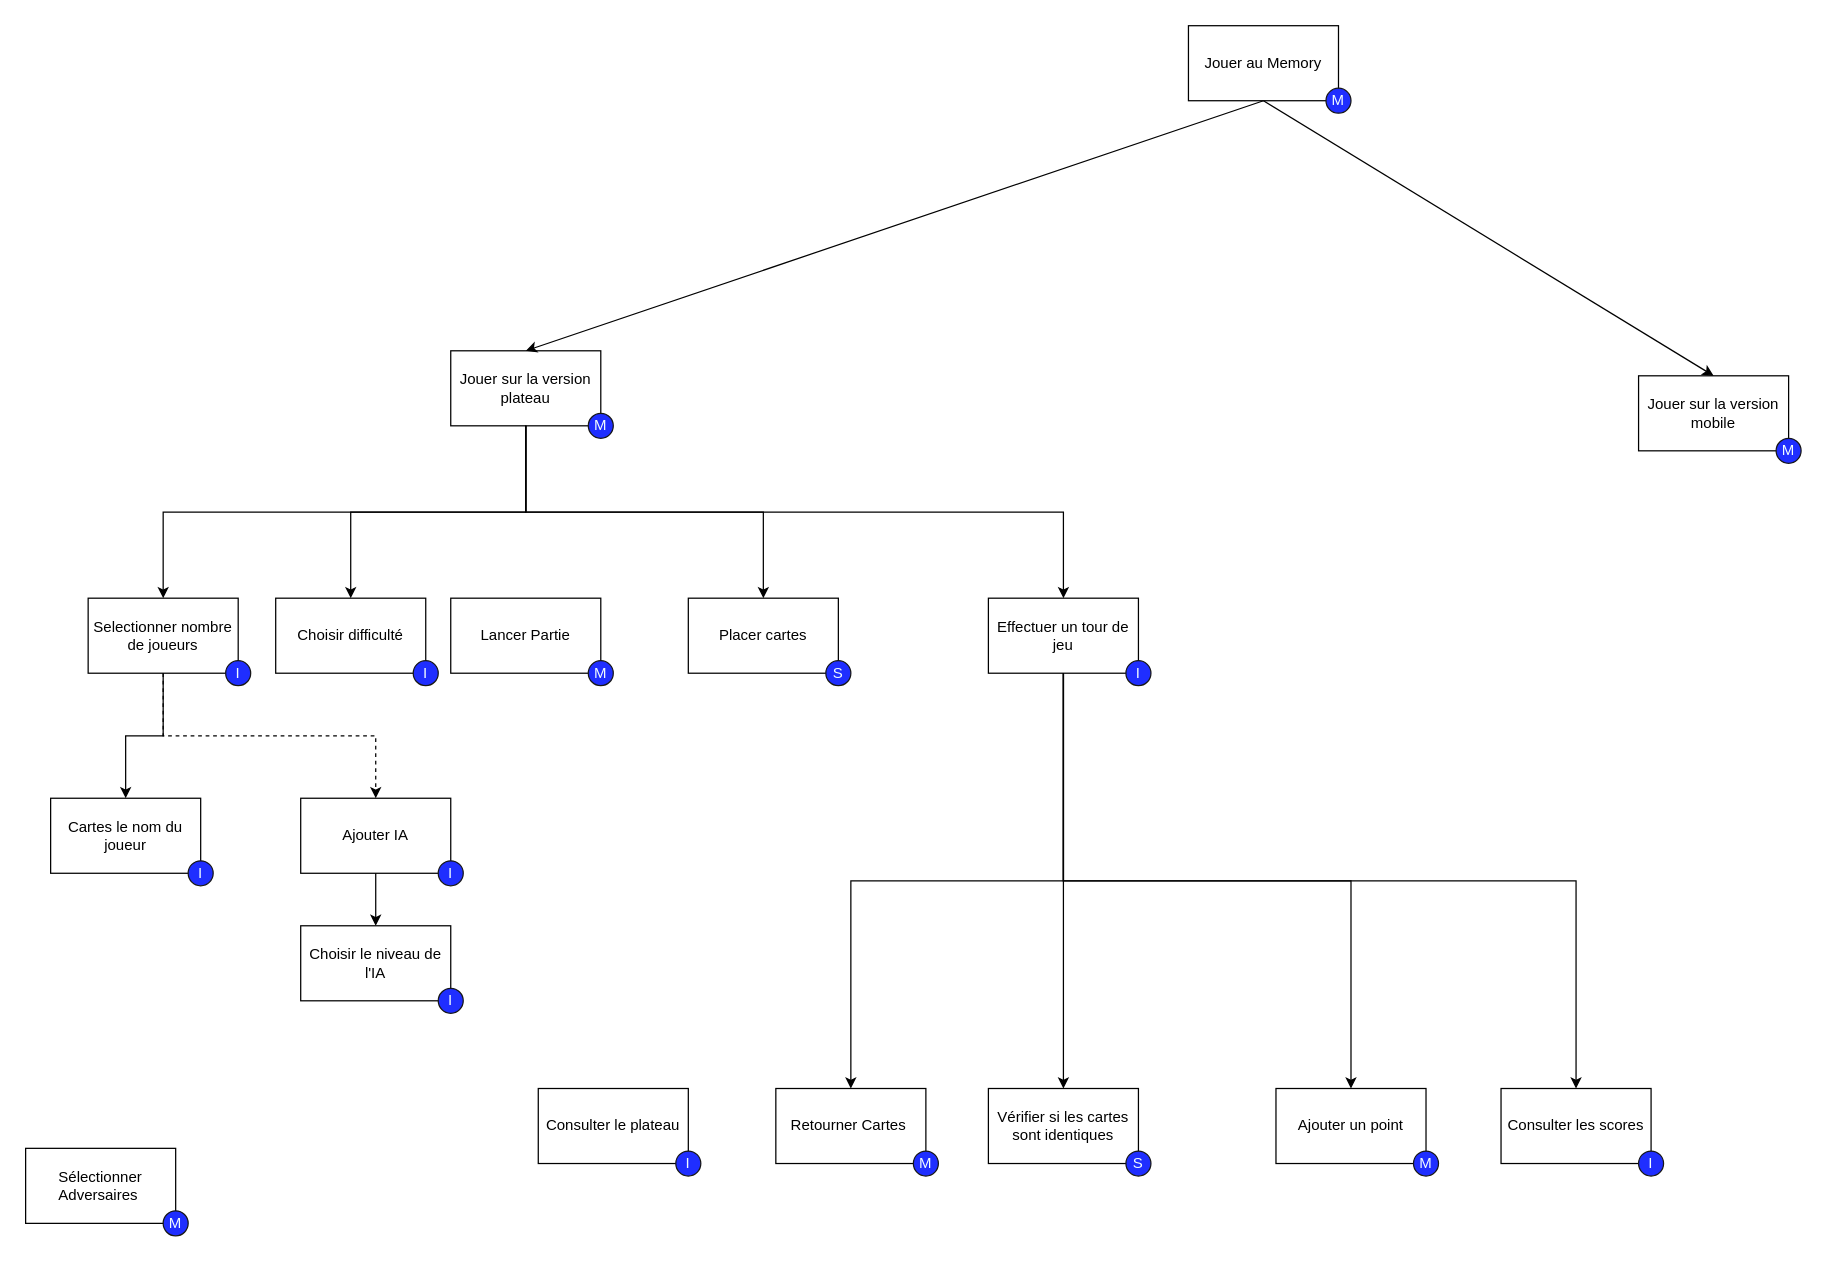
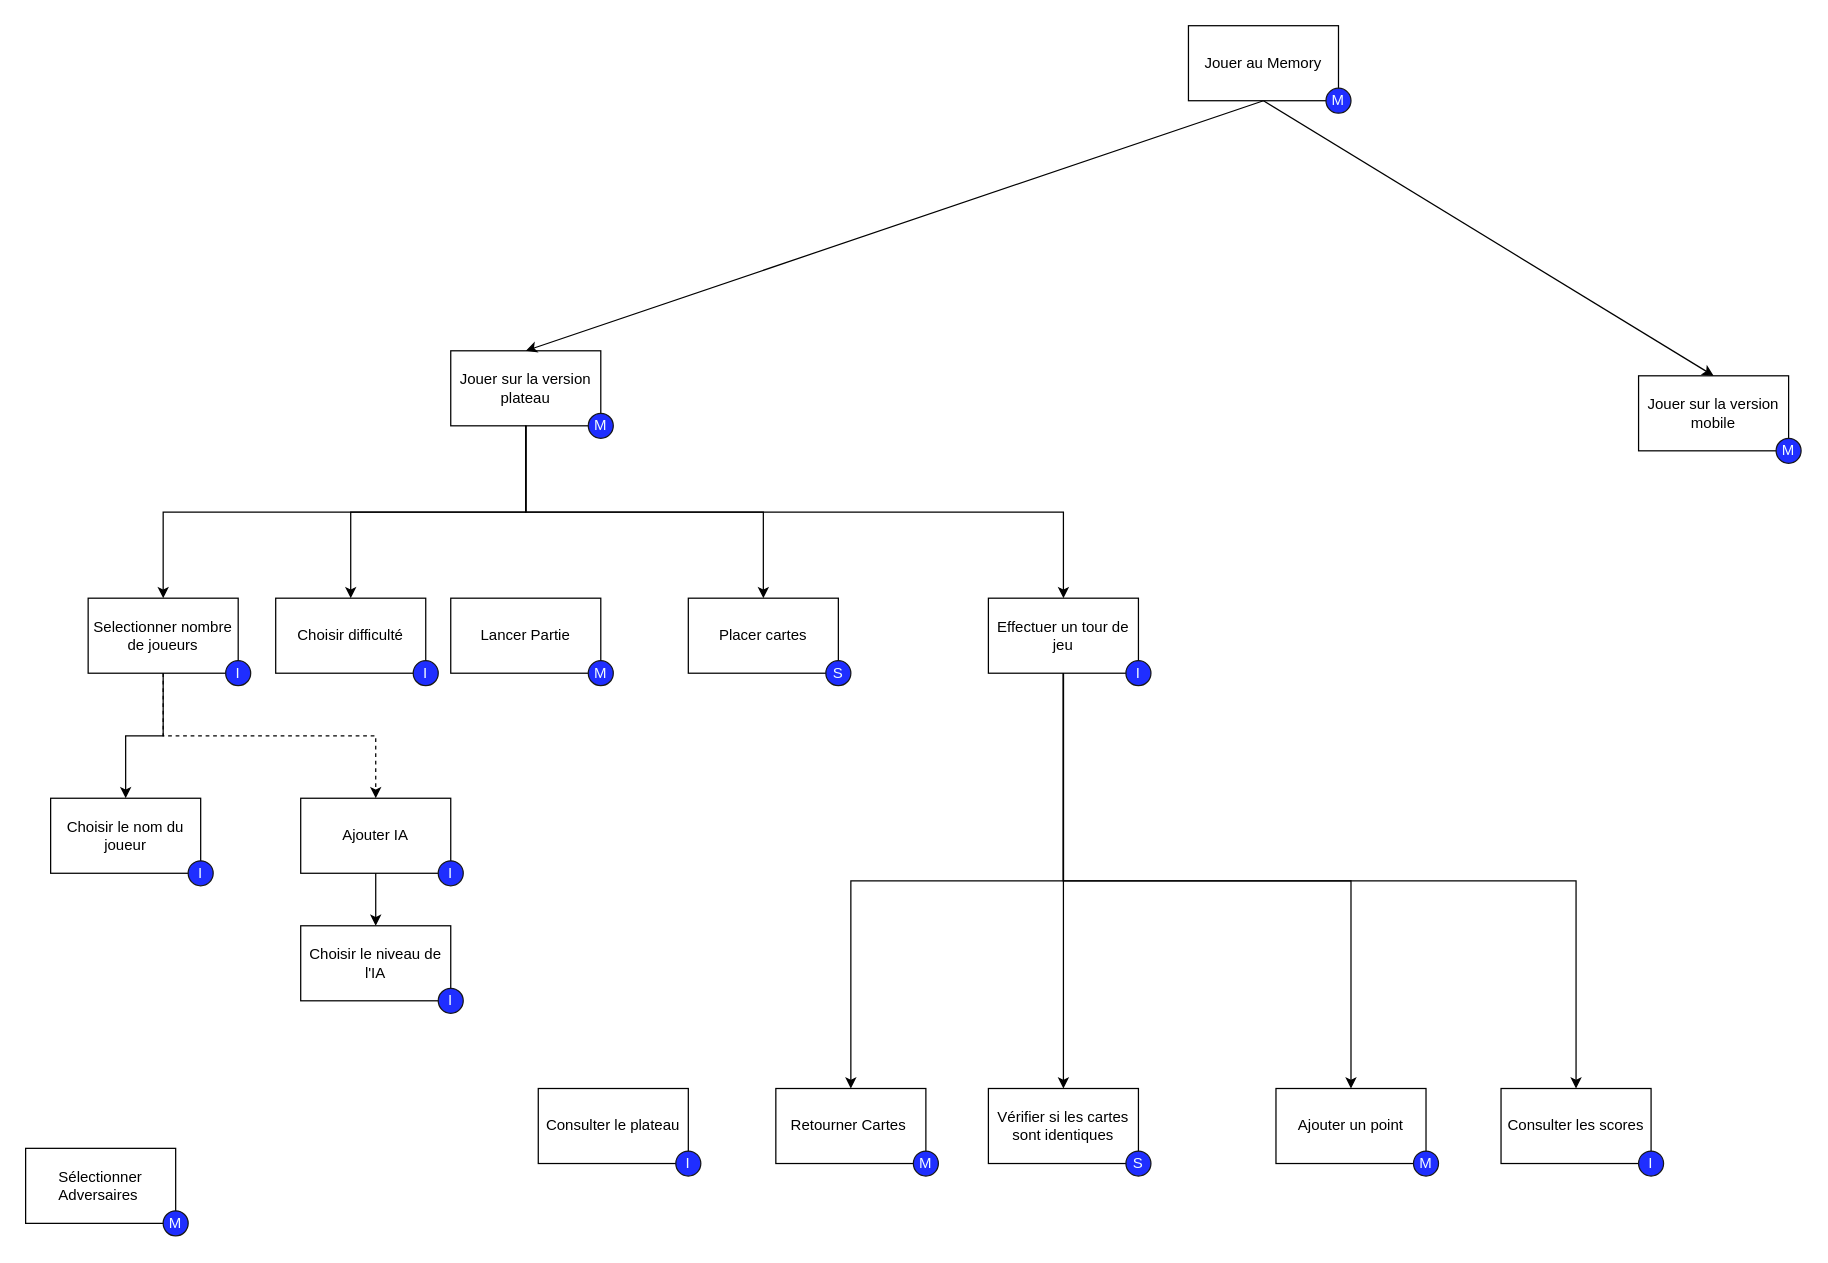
node "Cartes le nom du joueur": label "Cartes le nom du joueur" -> "Choisir le nom du joueur"
